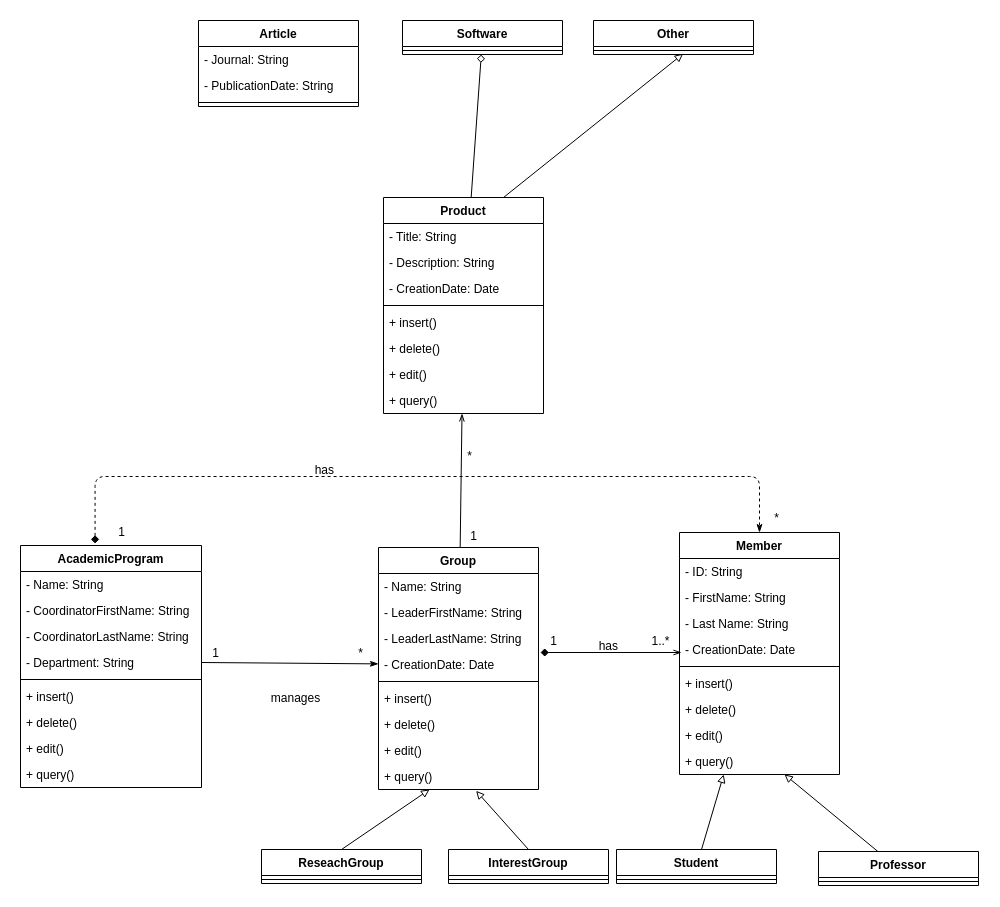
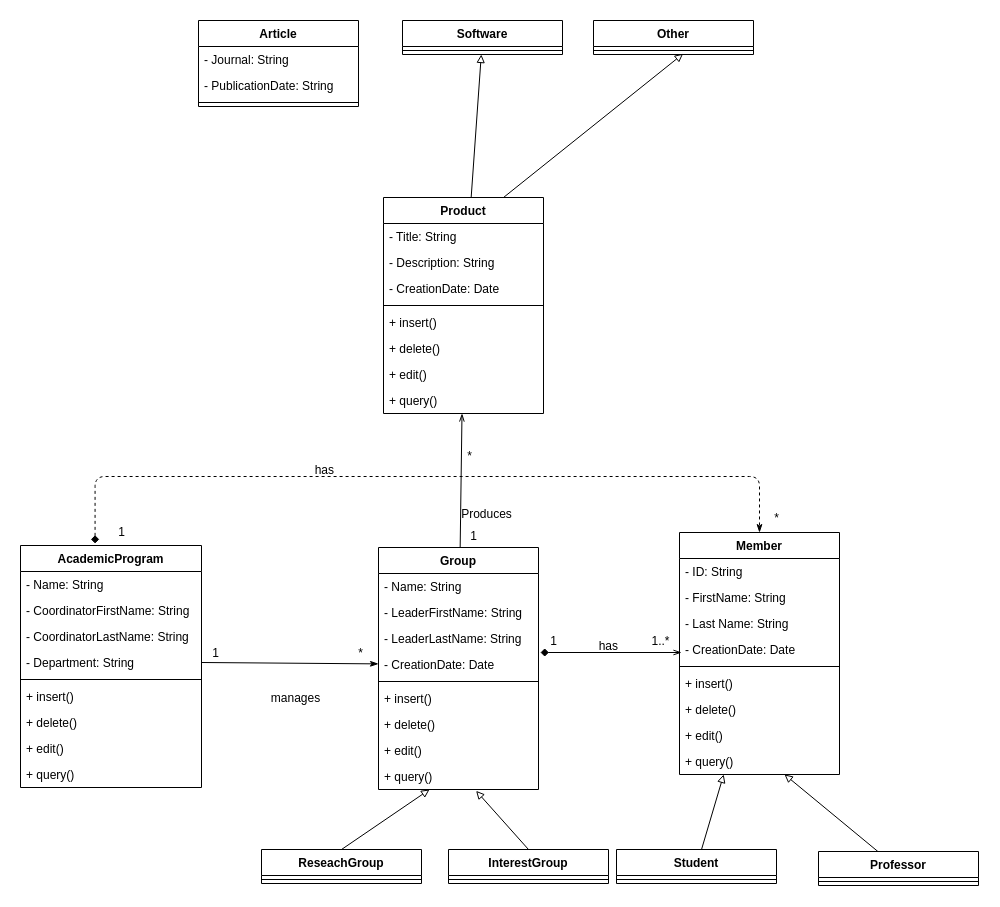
edge "Product" -> "Software": arrowhead diamond -> block
node "Produces": added
